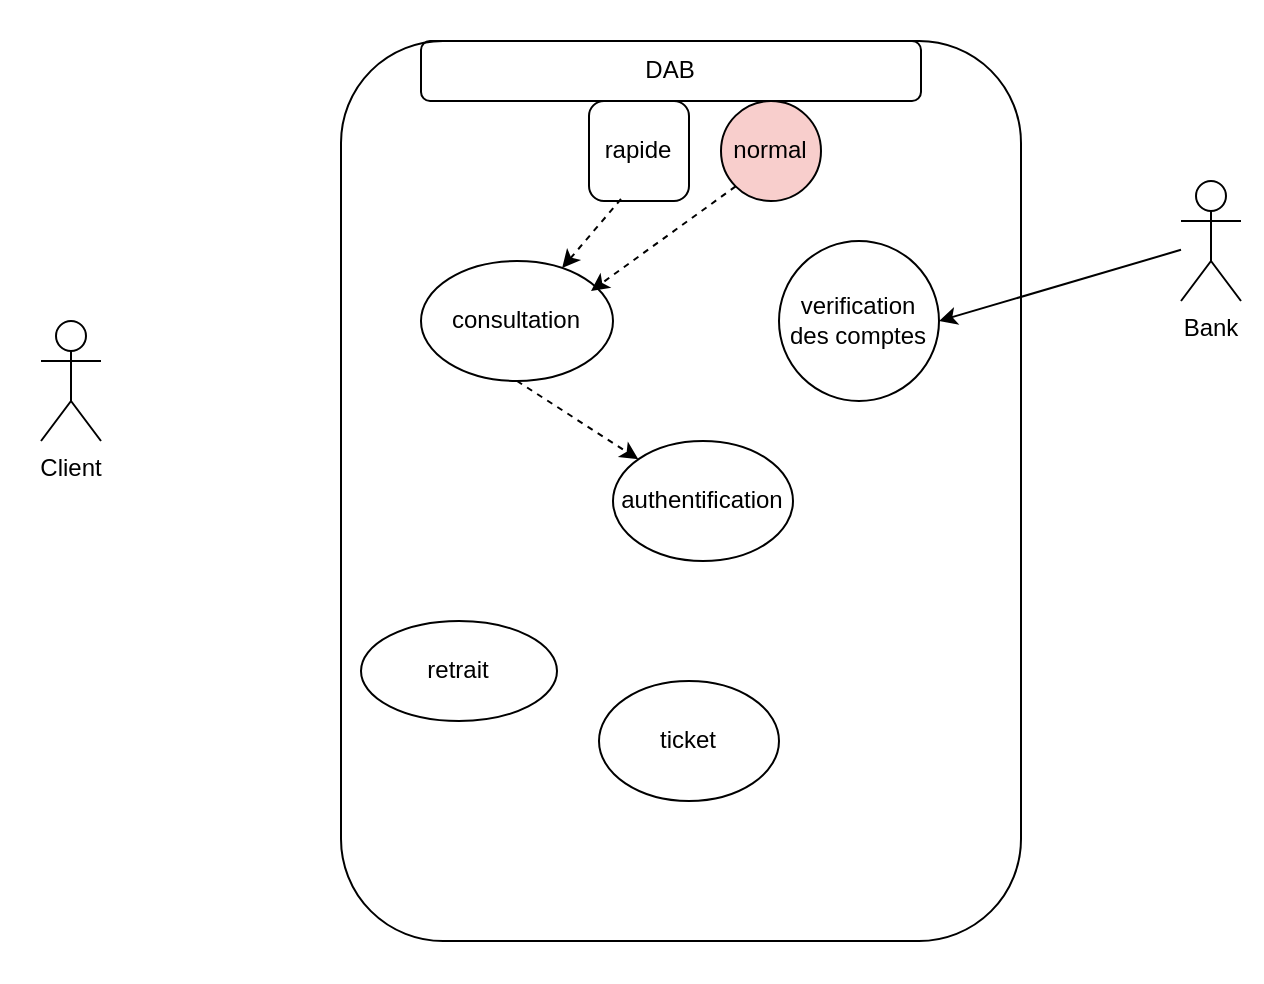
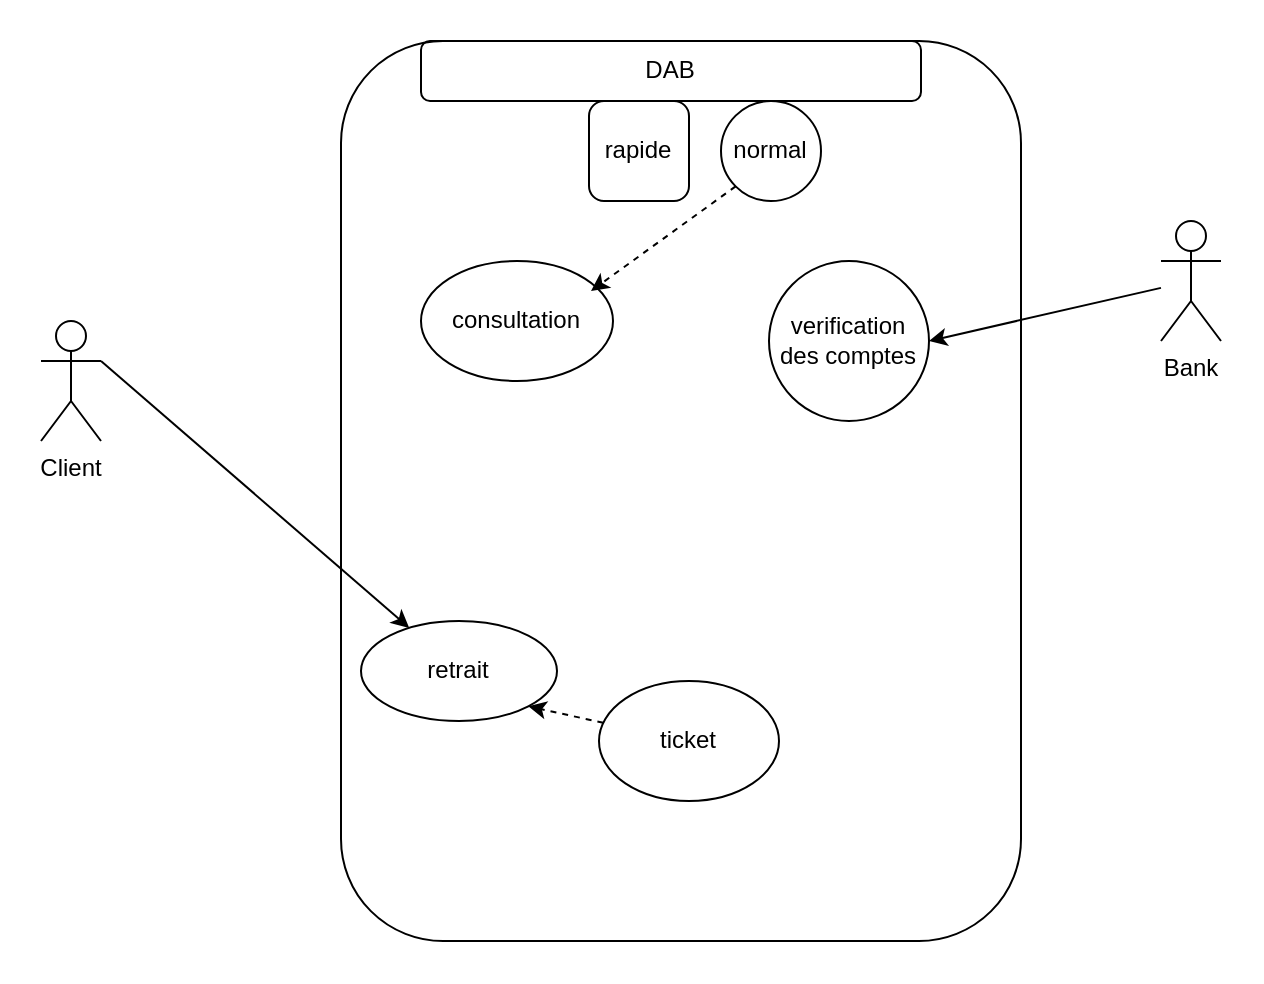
node "normal": fillcolor #f8cecc -> #ffffff
edge "rapide" -> "consultation": removed
node "Bank": moved (1211, 241) -> (1191, 281)
node "verification des comptes": moved (859, 321) -> (849, 341)
edge "consultation" -> "authentification": removed
edge "Client" -> "retrait": added
node "authentification": removed
edge "ticket" -> "retrait": added
